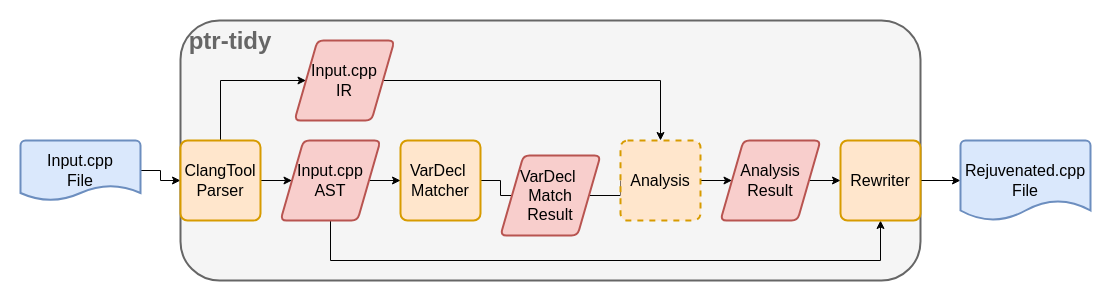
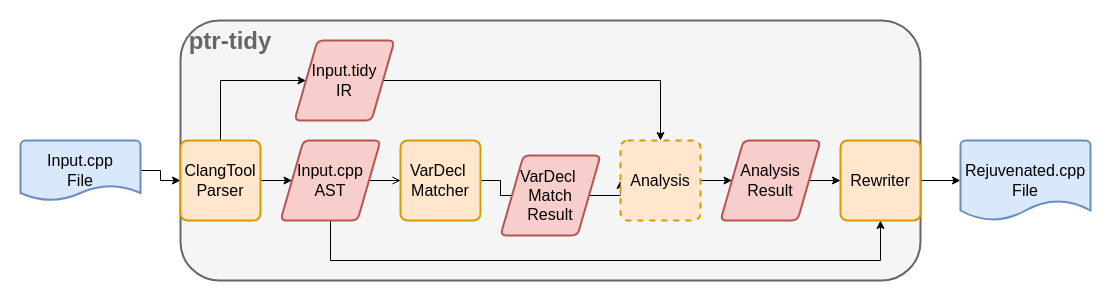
node "Input.cpp IR": label "Input.cpp IR" -> "Input.tidy IR"
edge "Input.cpp AST" -> "VarDecl Matcher": arrowhead classic -> open
edge "Analysis" -- "VarDecl Match Result": arrowhead none -> classic
